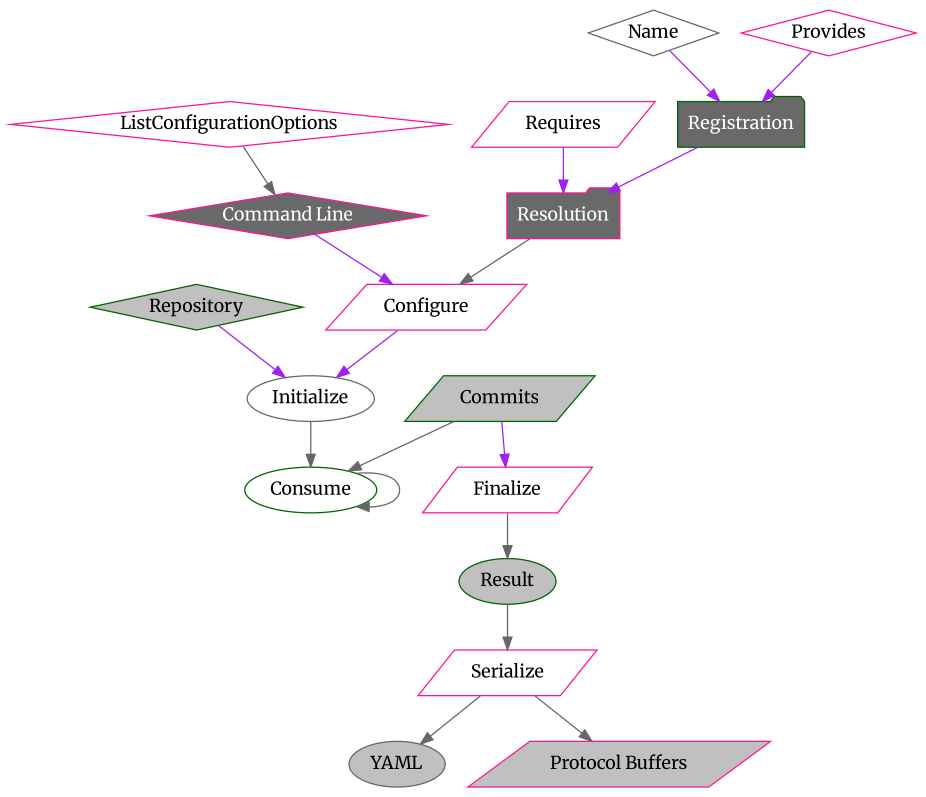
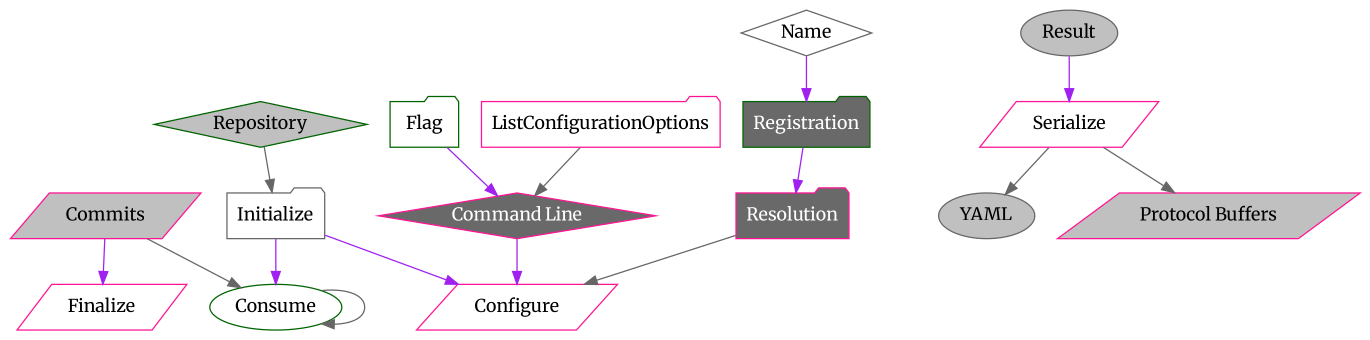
node "Provides": removed
node "ListConfigurationOptions": shape diamond -> folder
node "Flag": added
node "Requires": removed
edge "Repository" -> "Initialize": color purple -> gray40
edge "Configure" -> "Initialize": reversed
node "Initialize": shape ellipse -> folder
node "Commits": color darkgreen -> deeppink
edge "Initialize" -> "Consume": color gray40 -> purple
edge "Finalize" -> "Result": removed
node "Result": color darkgreen -> gray40
edge "Result" -> "Serialize": color gray40 -> purple
